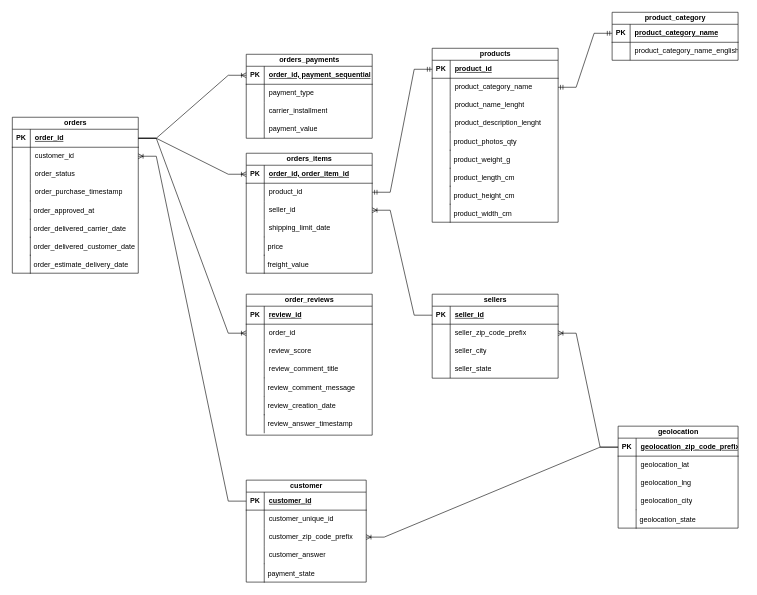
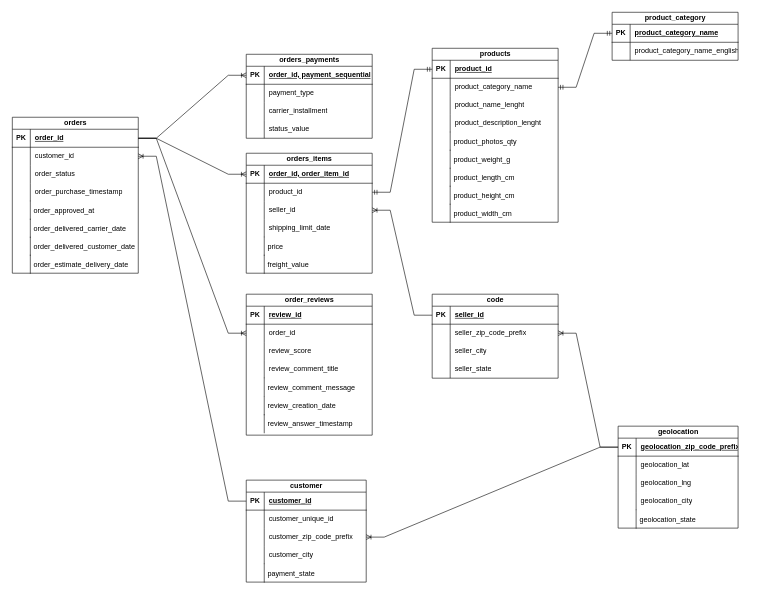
node "payment_value": label "payment_value" -> "status_value"
node "sellers": label "sellers" -> "code"
node "customer_answer": label "customer_answer" -> "customer_city"
